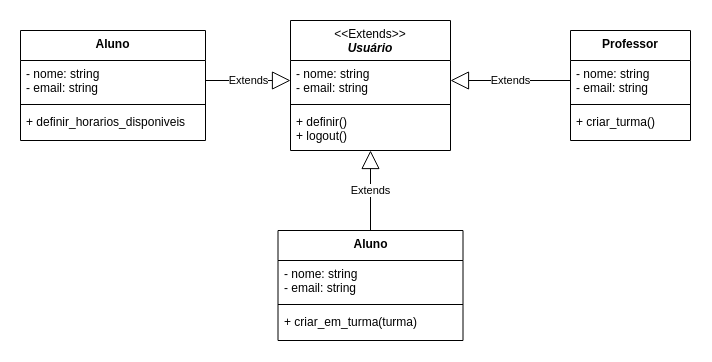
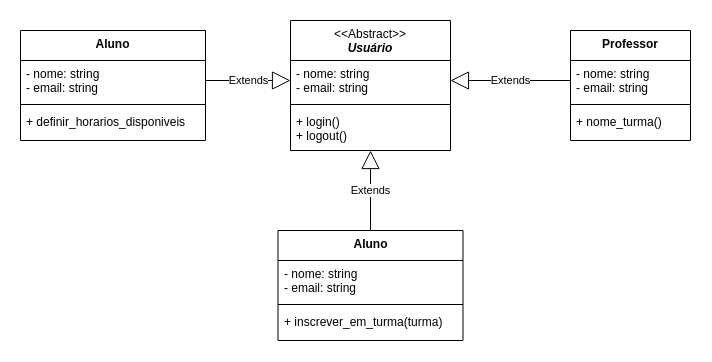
node "<<Extends>> Usuário": label "<<Extends>> Usuário" -> "<<Abstract>> Usuário"
node "+ criar_turma()": label "+ criar_turma()" -> "+ nome_turma()"
node "+ definir() + logout()": label "+ definir() + logout()" -> "+ login() + logout()"
node "+ criar_em_turma(turma)": label "+ criar_em_turma(turma)" -> "+ inscrever_em_turma(turma)"
